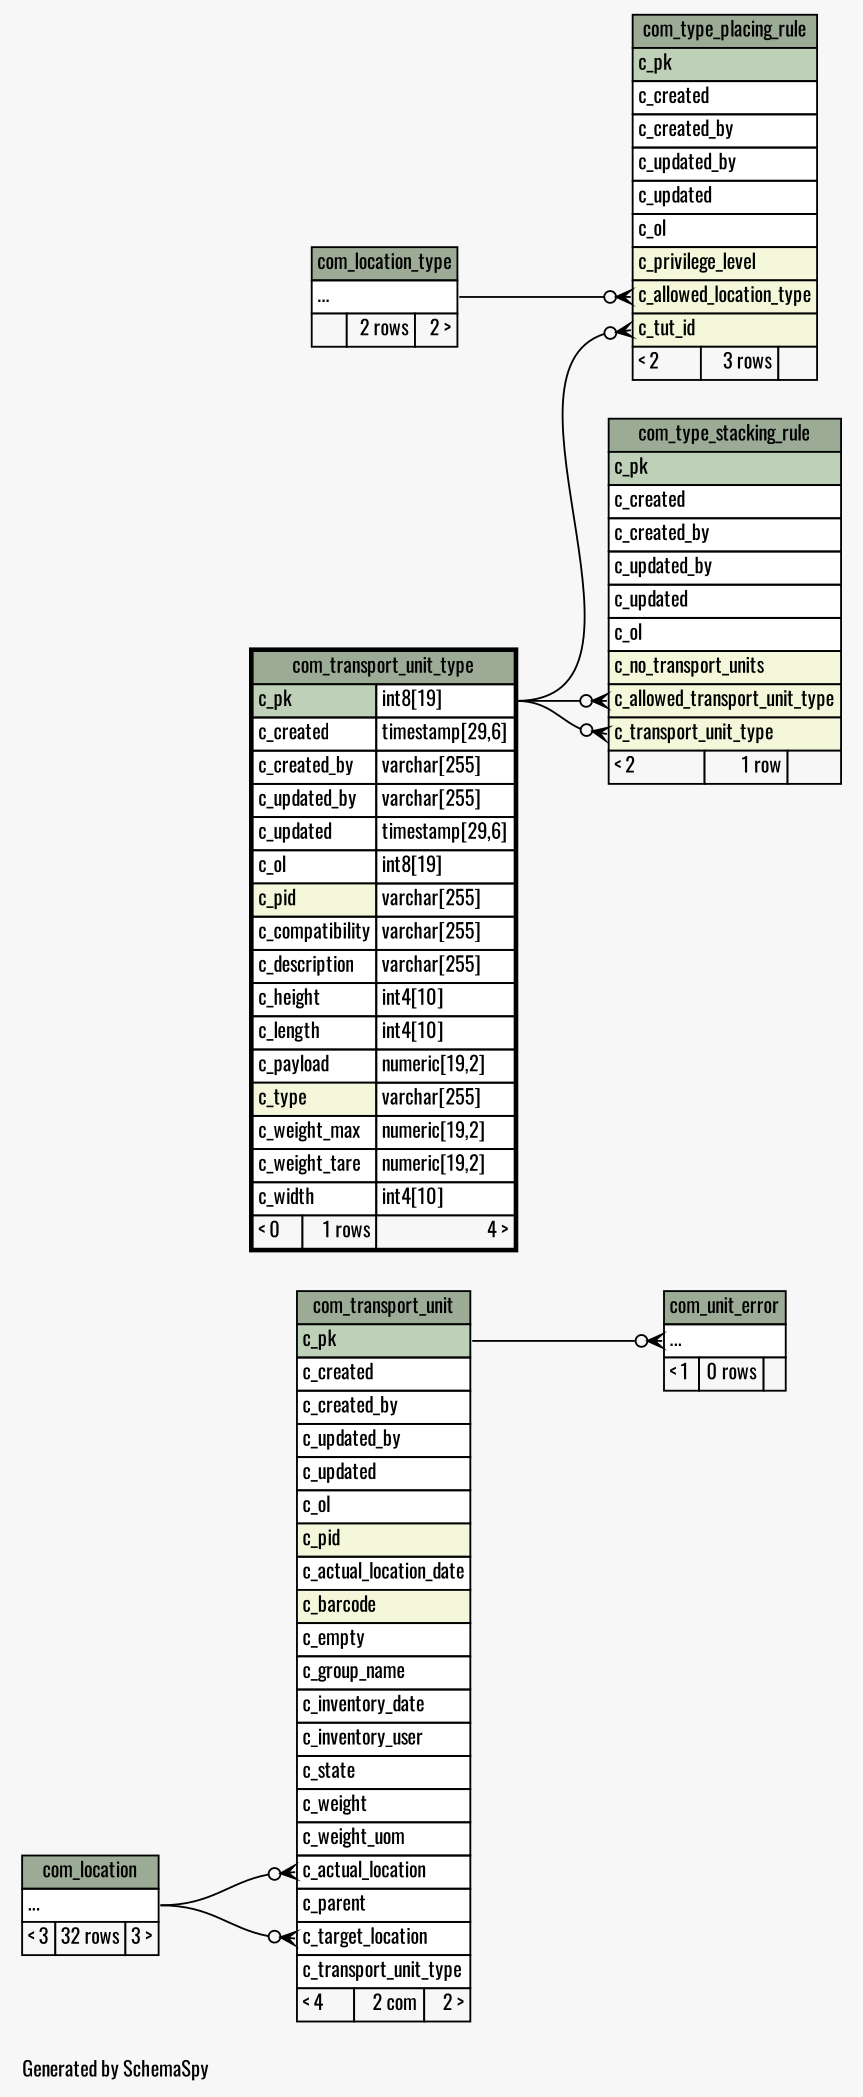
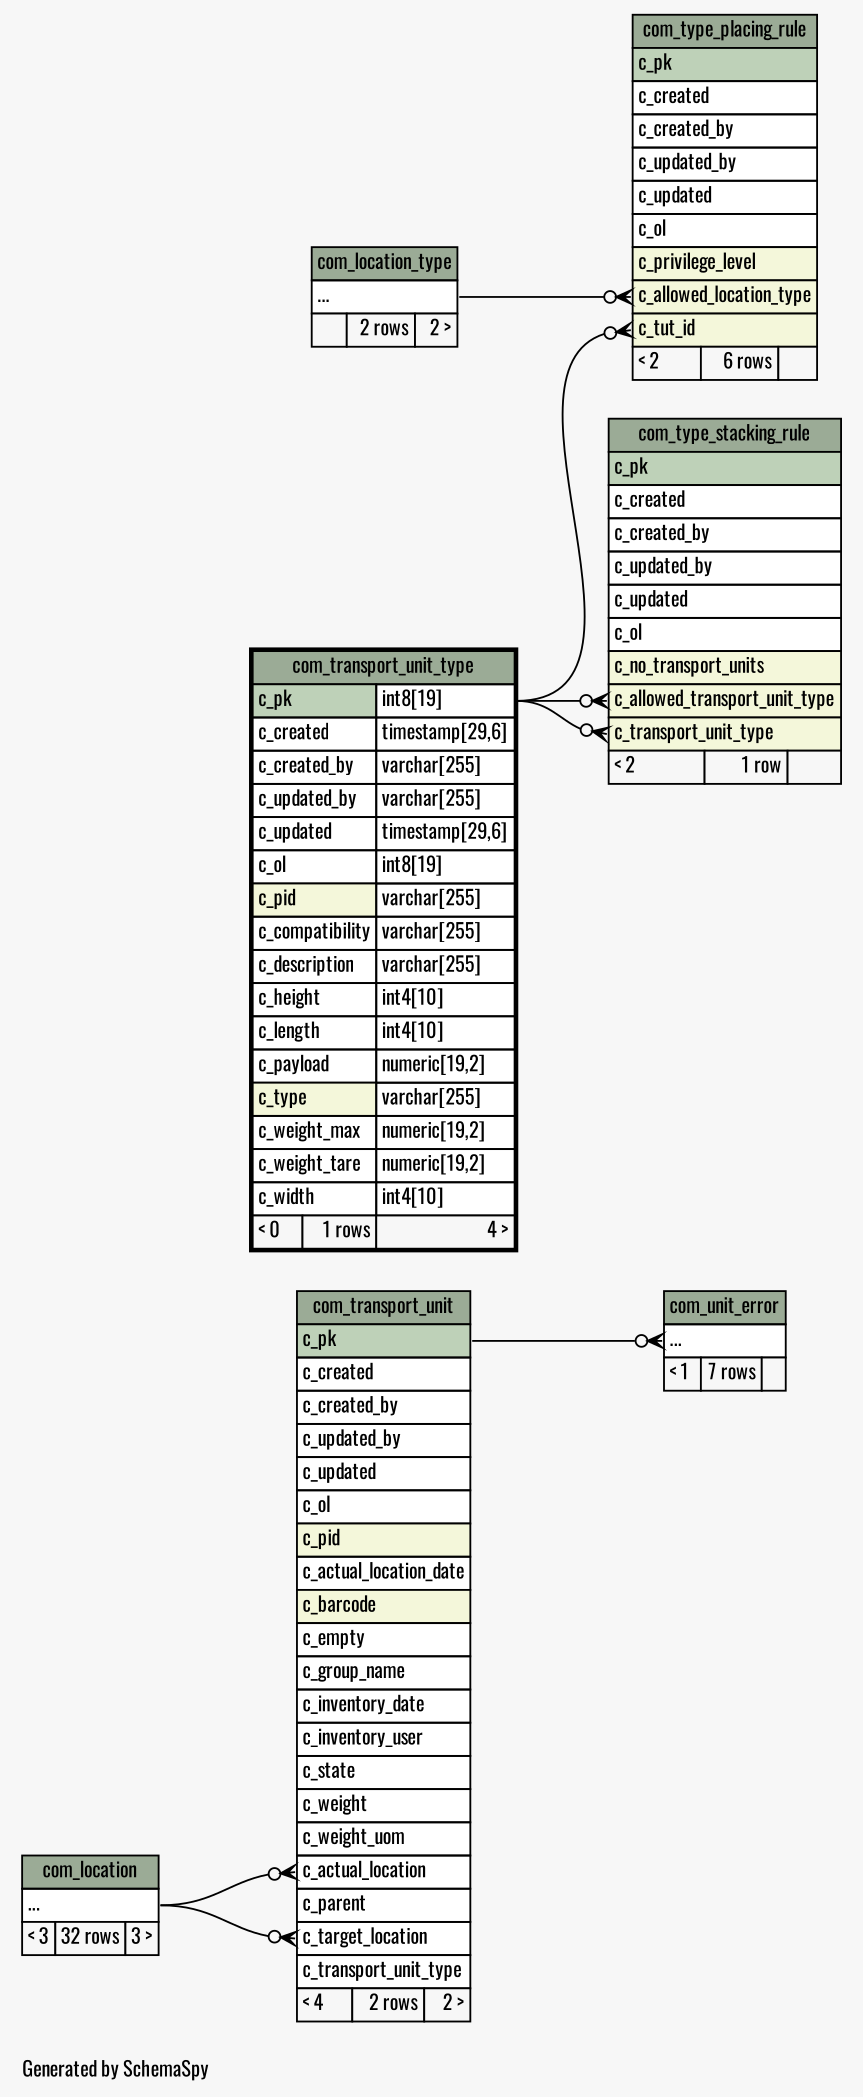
node "com_type_placing_rule": text "3 rows" -> "6 rows"
node "com_unit_error": text "0 rows" -> "7 rows"
node "com_transport_unit": text "2 com" -> "2 rows"
